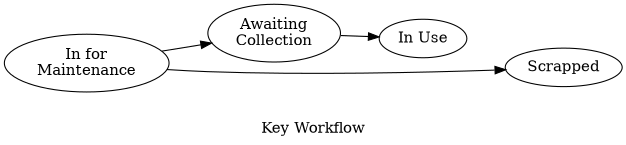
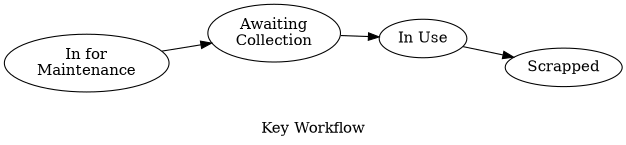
edge "In for Maintenance" -> "Scrapped": now "In Use" -> "Scrapped"
